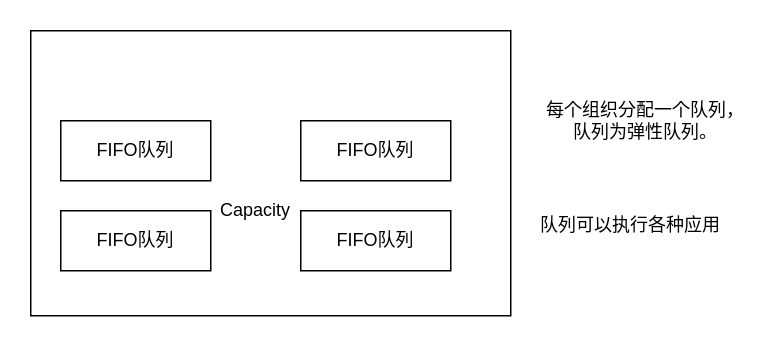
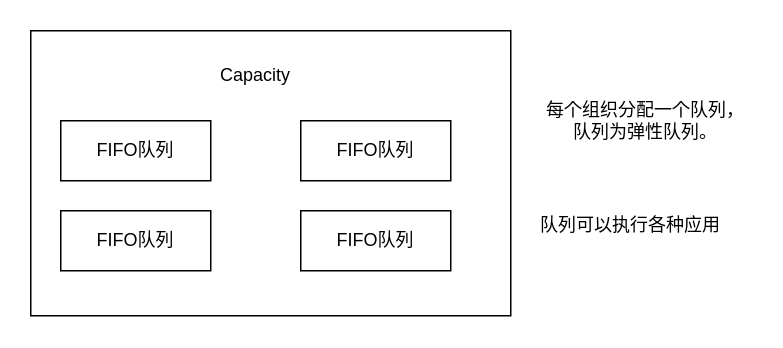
node "Capacity": moved (256, 211) -> (256, 76)
